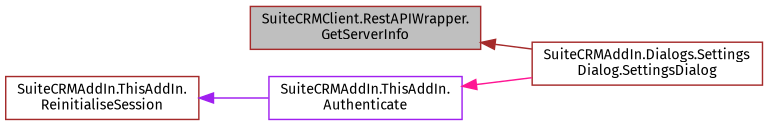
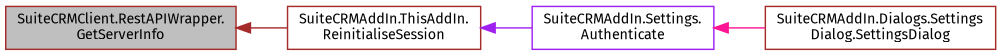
edge "SuiteCRMAddIn.Dialogs.Settings Dialog.SettingsDialog" -> "SuiteCRMClient.RestAPIWrapper. GetServerInfo": now "SuiteCRMAddIn.ThisAddIn. ReinitialiseSession" -> "SuiteCRMClient.RestAPIWrapper. GetServerInfo"
node "SuiteCRMAddIn.ThisAddIn. Authenticate": label "SuiteCRMAddIn.ThisAddIn. Authenticate" -> "SuiteCRMAddIn.Settings. Authenticate"
